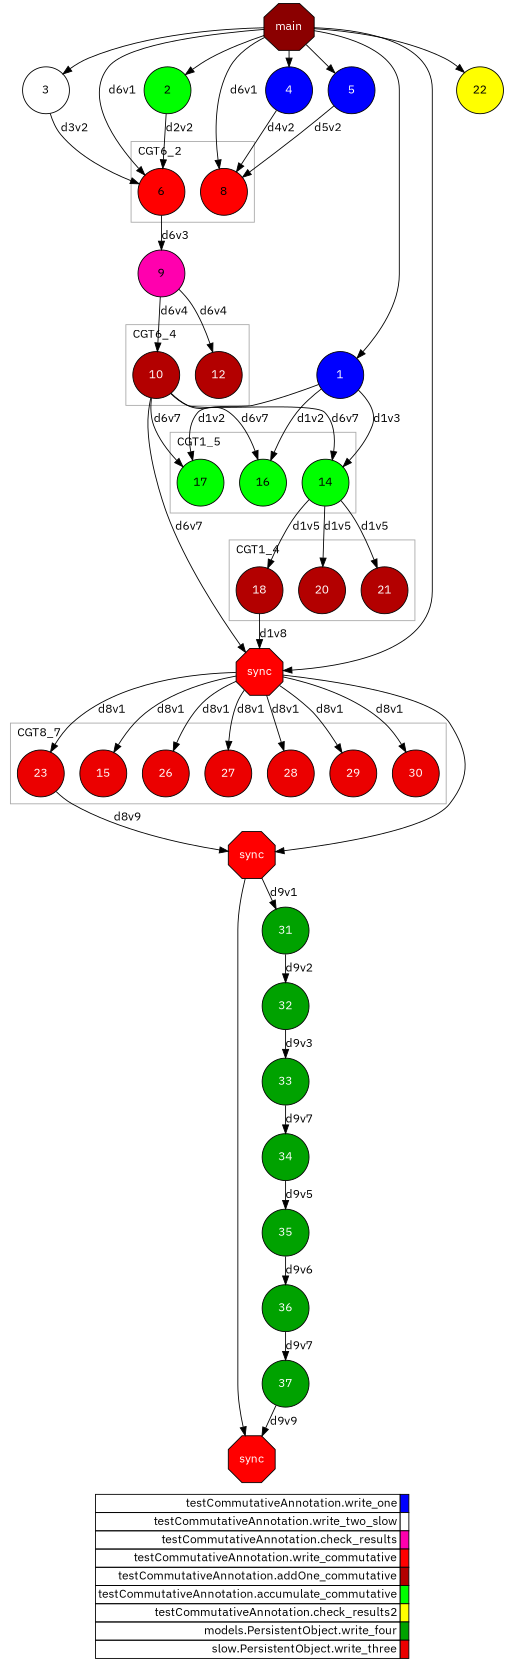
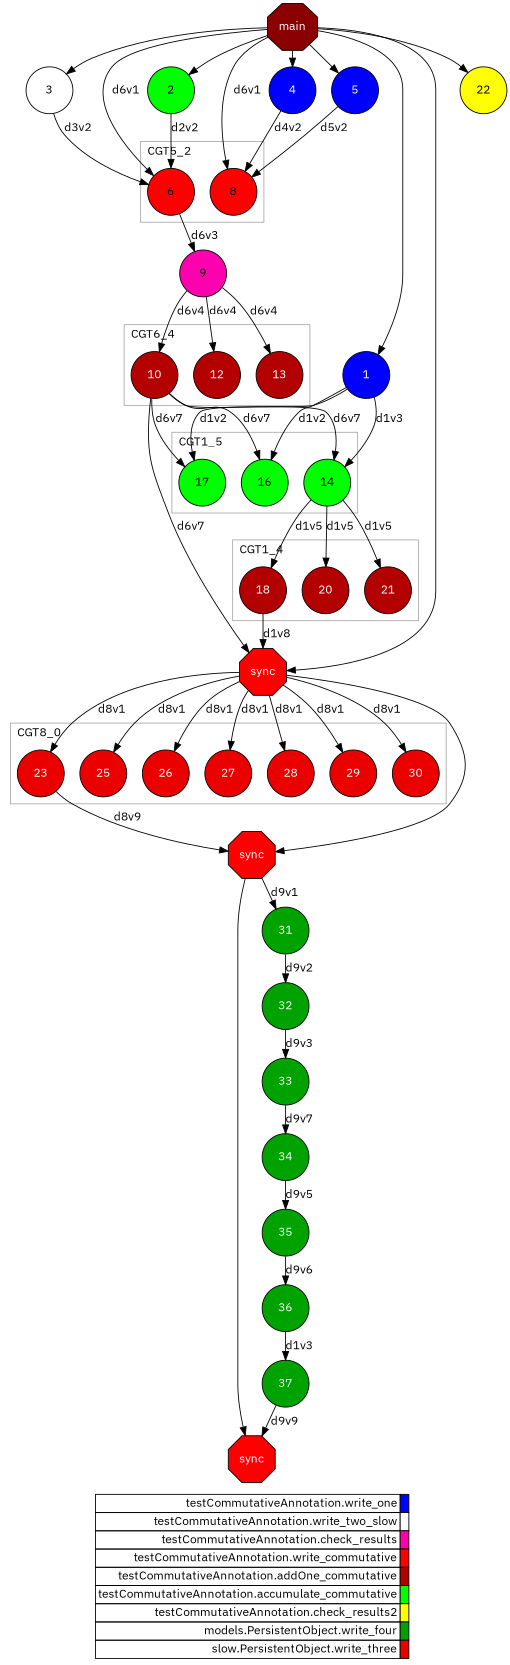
cluster "CGT6_2": label "CGT6_2" -> "CGT5_2"
node "13": added
cluster "CGT8_7": label "CGT8_7" -> "CGT8_0"
node "15": label "15" -> "25"
edge "36" -> "37": label "d9v7" -> "d1v3"
